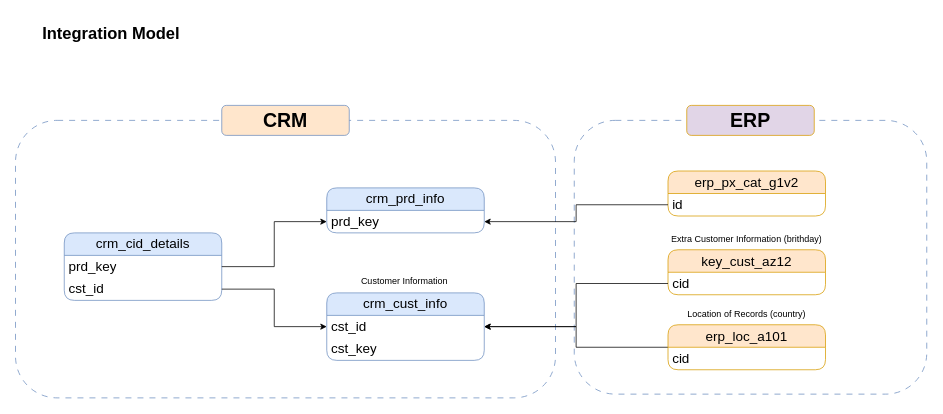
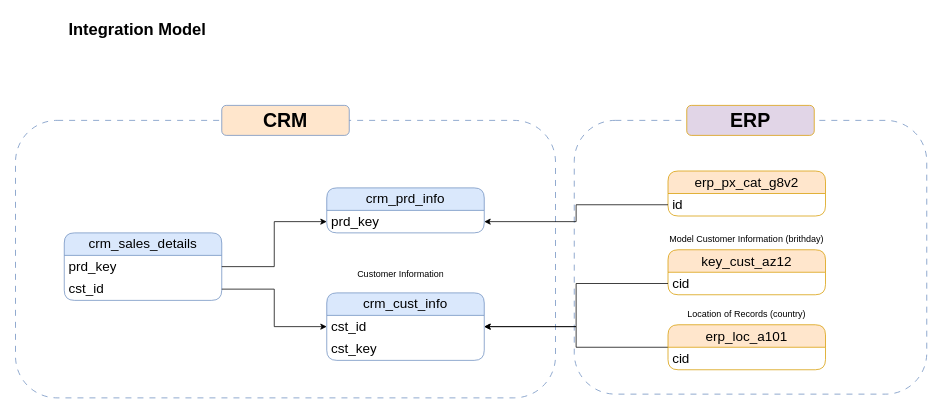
node "Integration Model": moved (128, 34) -> (154, 30)
node "erp_px_cat_g1v2": label "erp_px_cat_g1v2" -> "erp_px_cat_g8v2"
node "Extra Customer Information (brithday)": label "Extra Customer Information (brithday)" -> "Model Customer Information (brithday)"
node "crm_cid_details": label "crm_cid_details" -> "crm_sales_details"
node "Customer Information": moved (405, 282) -> (402, 274)
